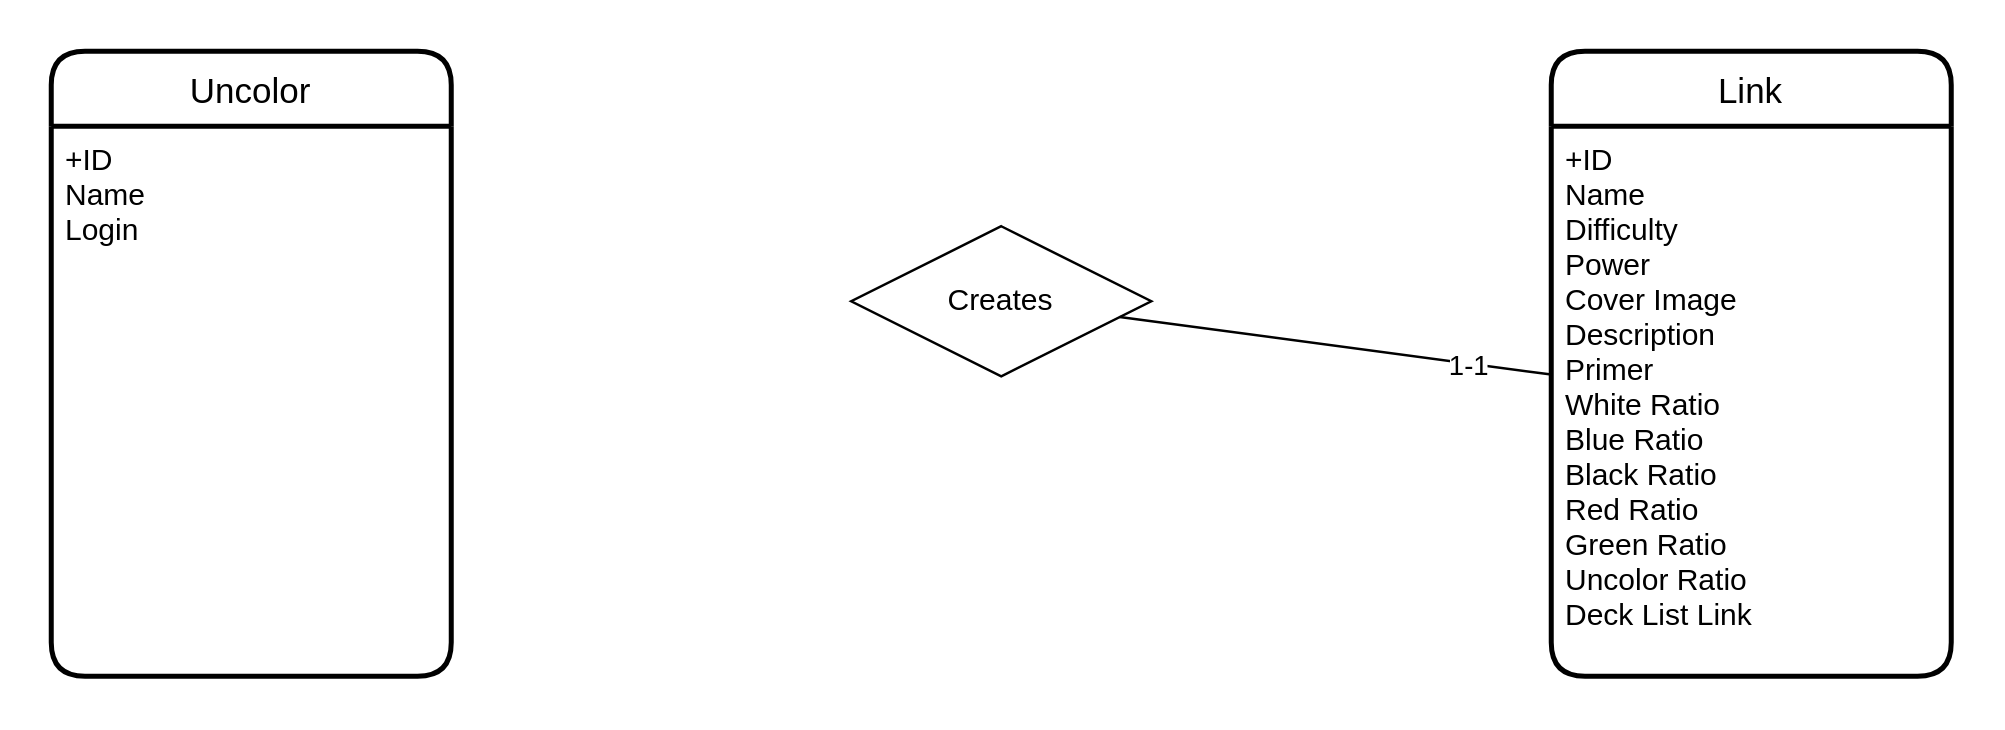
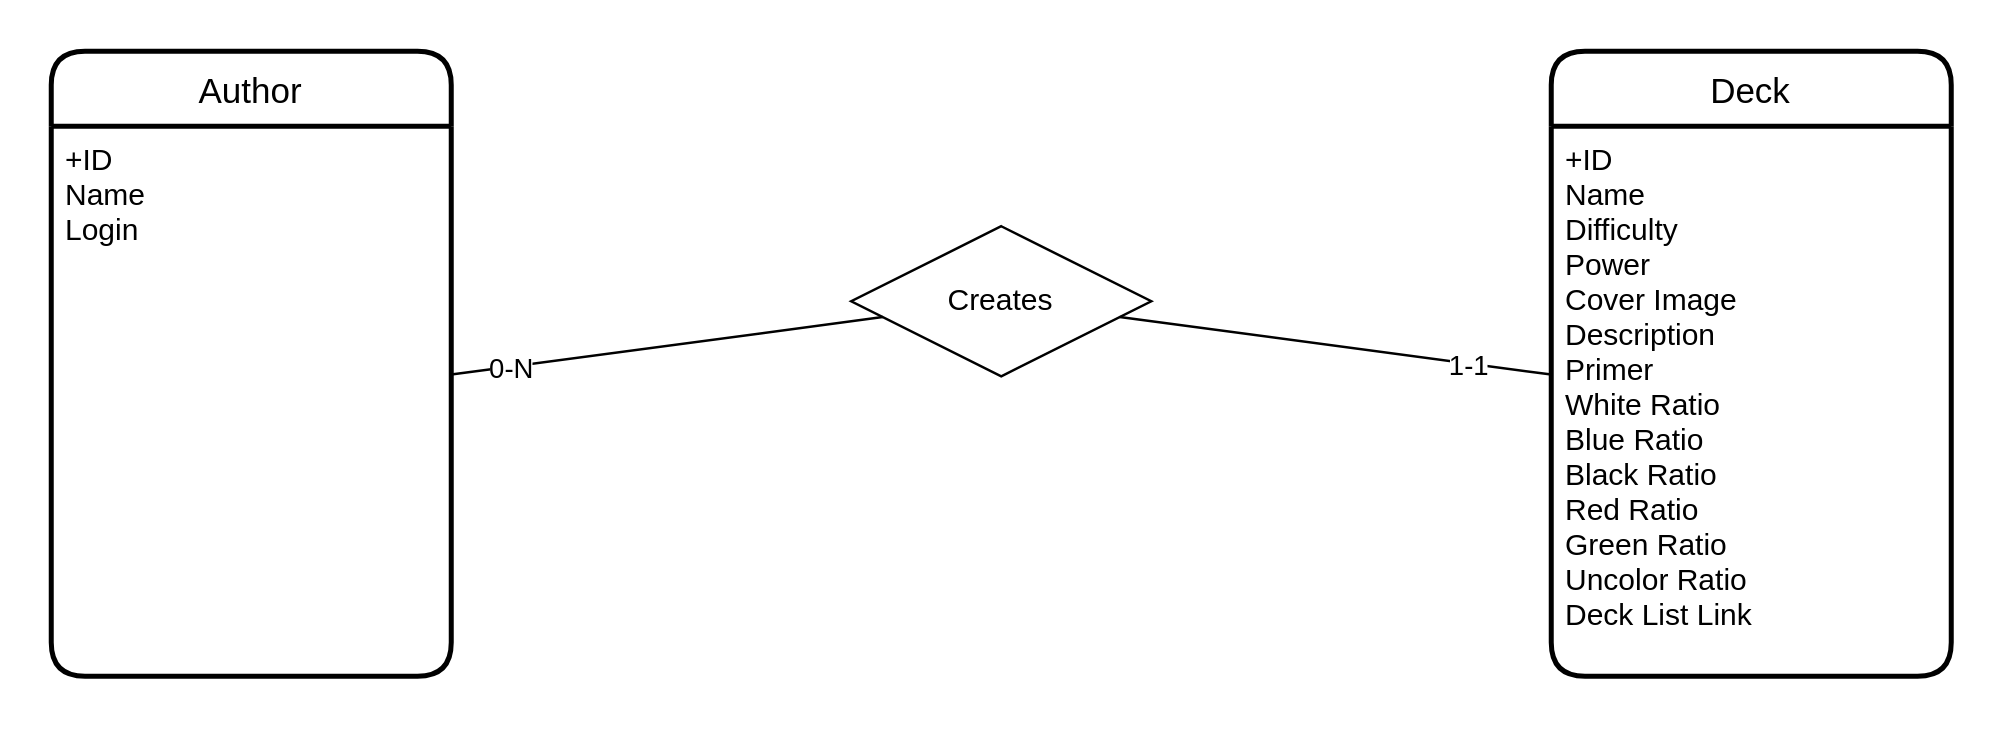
node "Uncolor": label "Uncolor" -> "Author"
node "Link": label "Link" -> "Deck"
edge "Creates" -- "+ID Name Login": added, label "0-N"
